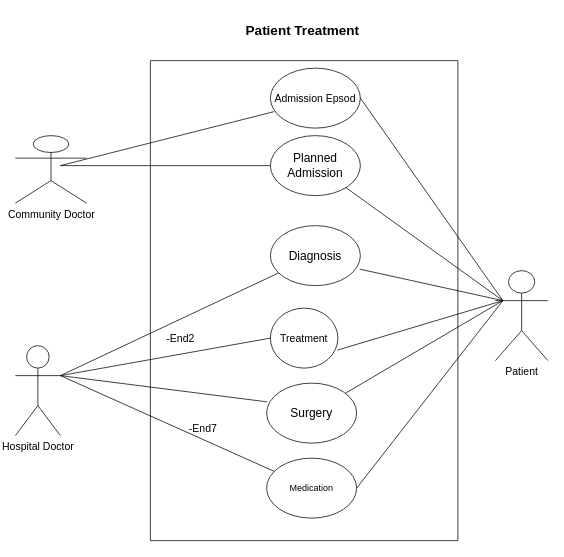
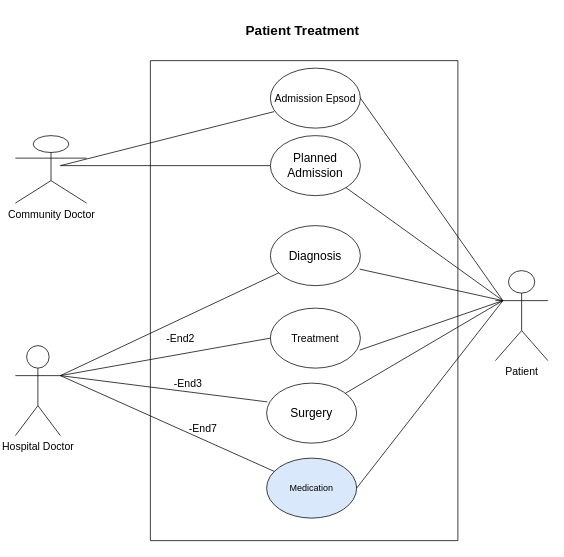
node "Treatment": size 68x60 -> 90x60
node "-End3": added
node "Medication": fillcolor #ffffff -> #dae8fc
